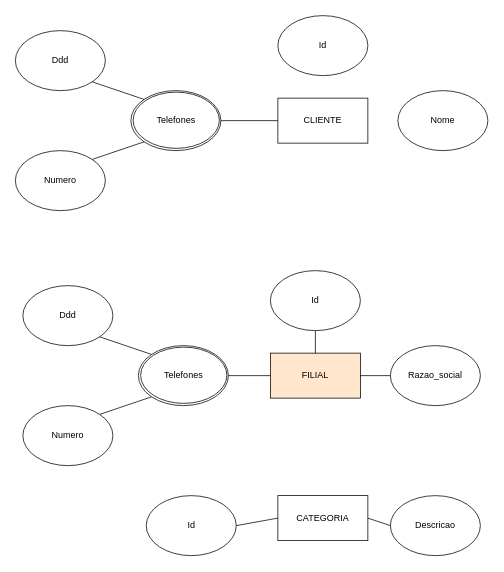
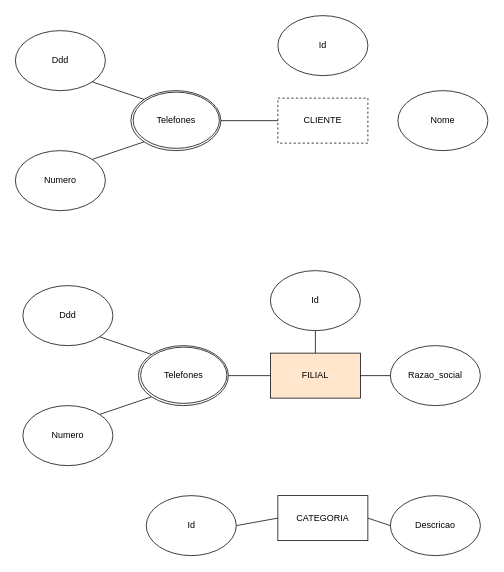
node "CLIENTE": style solid -> dashed
